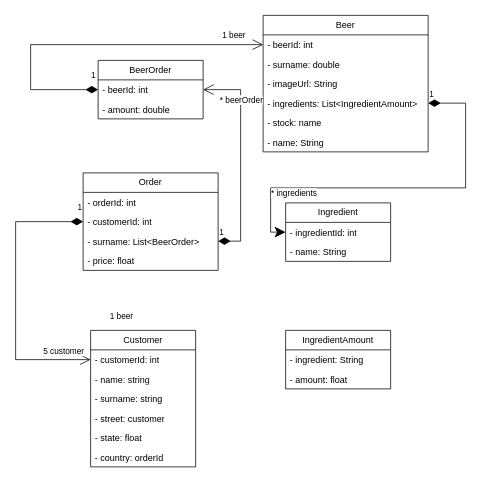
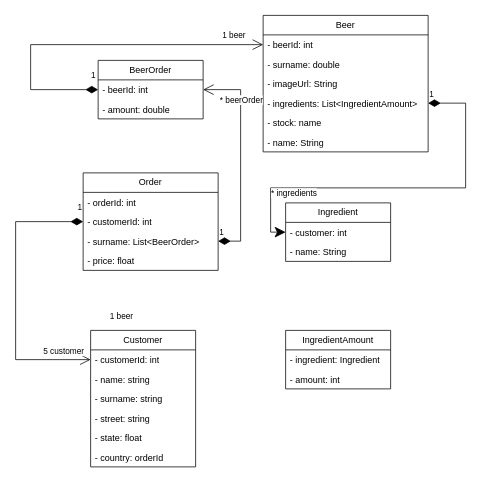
node "- ingredientId: int": label "- ingredientId: int" -> "- customer: int"
node "- ingredient: String": label "- ingredient: String" -> "- ingredient: Ingredient"
node "- amount: float": label "- amount: float" -> "- amount: int"
node "- street: customer": label "- street: customer" -> "- street: string"
